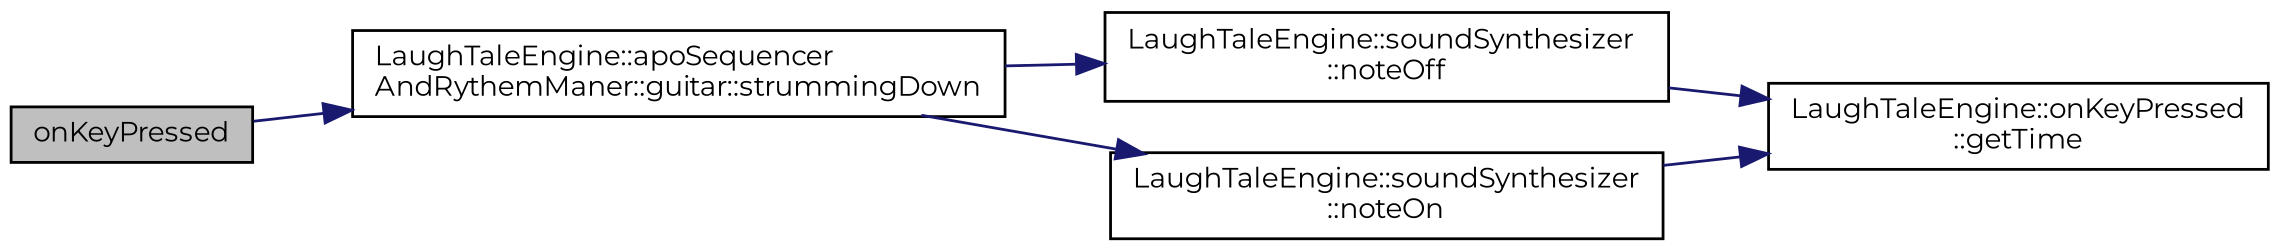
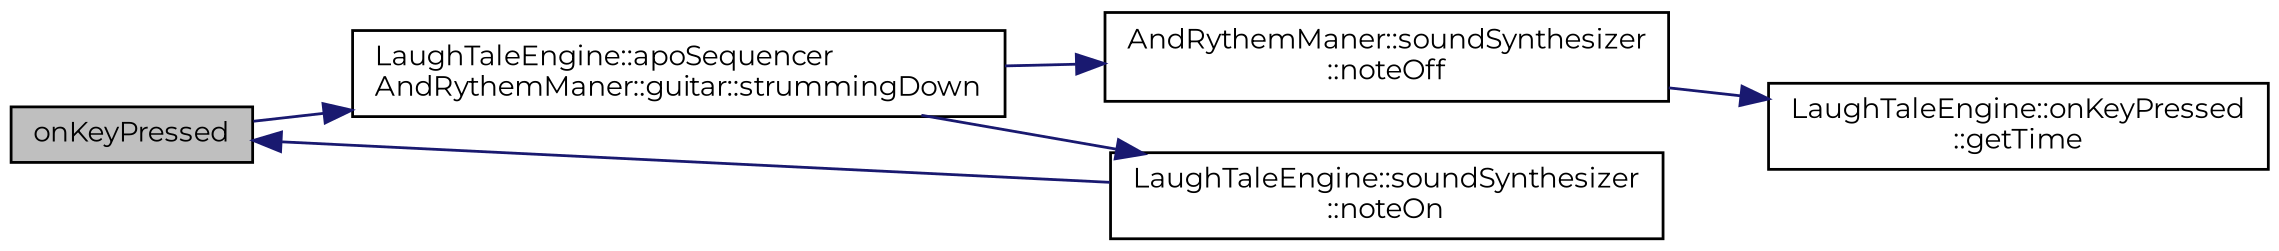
node "LaughTaleEngine::soundSynthesizer ::noteOff": label "LaughTaleEngine::soundSynthesizer ::noteOff" -> "AndRythemManer::soundSynthesizer ::noteOff"
edge "LaughTaleEngine::soundSynthesizer ::noteOn" -> "LaughTaleEngine::onKeyPressed ::getTime": now "LaughTaleEngine::soundSynthesizer ::noteOn" -> "onKeyPressed"
